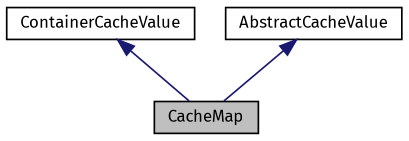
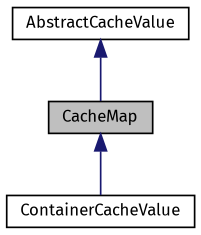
edge "CacheMap" -> "ContainerCacheValue": reversed
